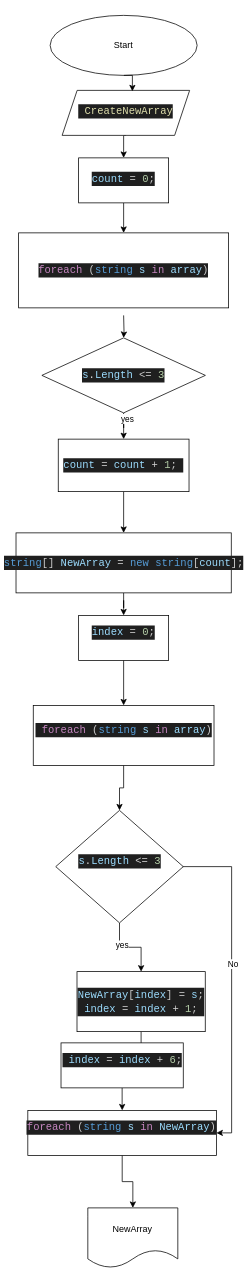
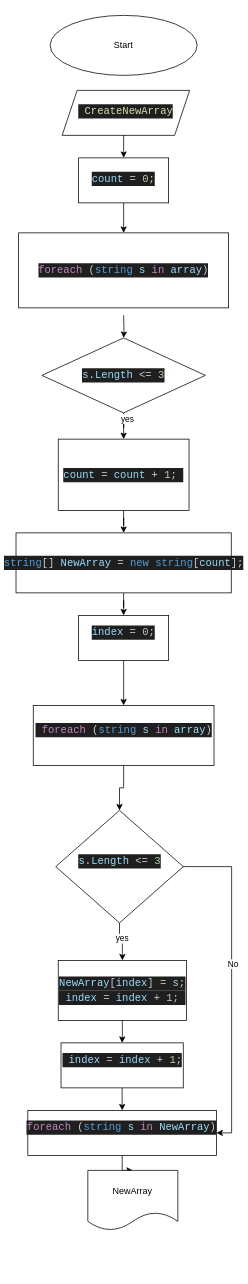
edge "Start" -> "CreateNewArray": removed
node "count = count + 1;": size 131x53 -> 131x71
node "NewArray[index] = s; index = index + 1;": moved (141, 1002) -> (122, 990)
node "index = index + 6;": label "index = index + 6;" -> "index = index + 1;"
node "NewArray": moved (133, 1238) -> (133, 1200)
